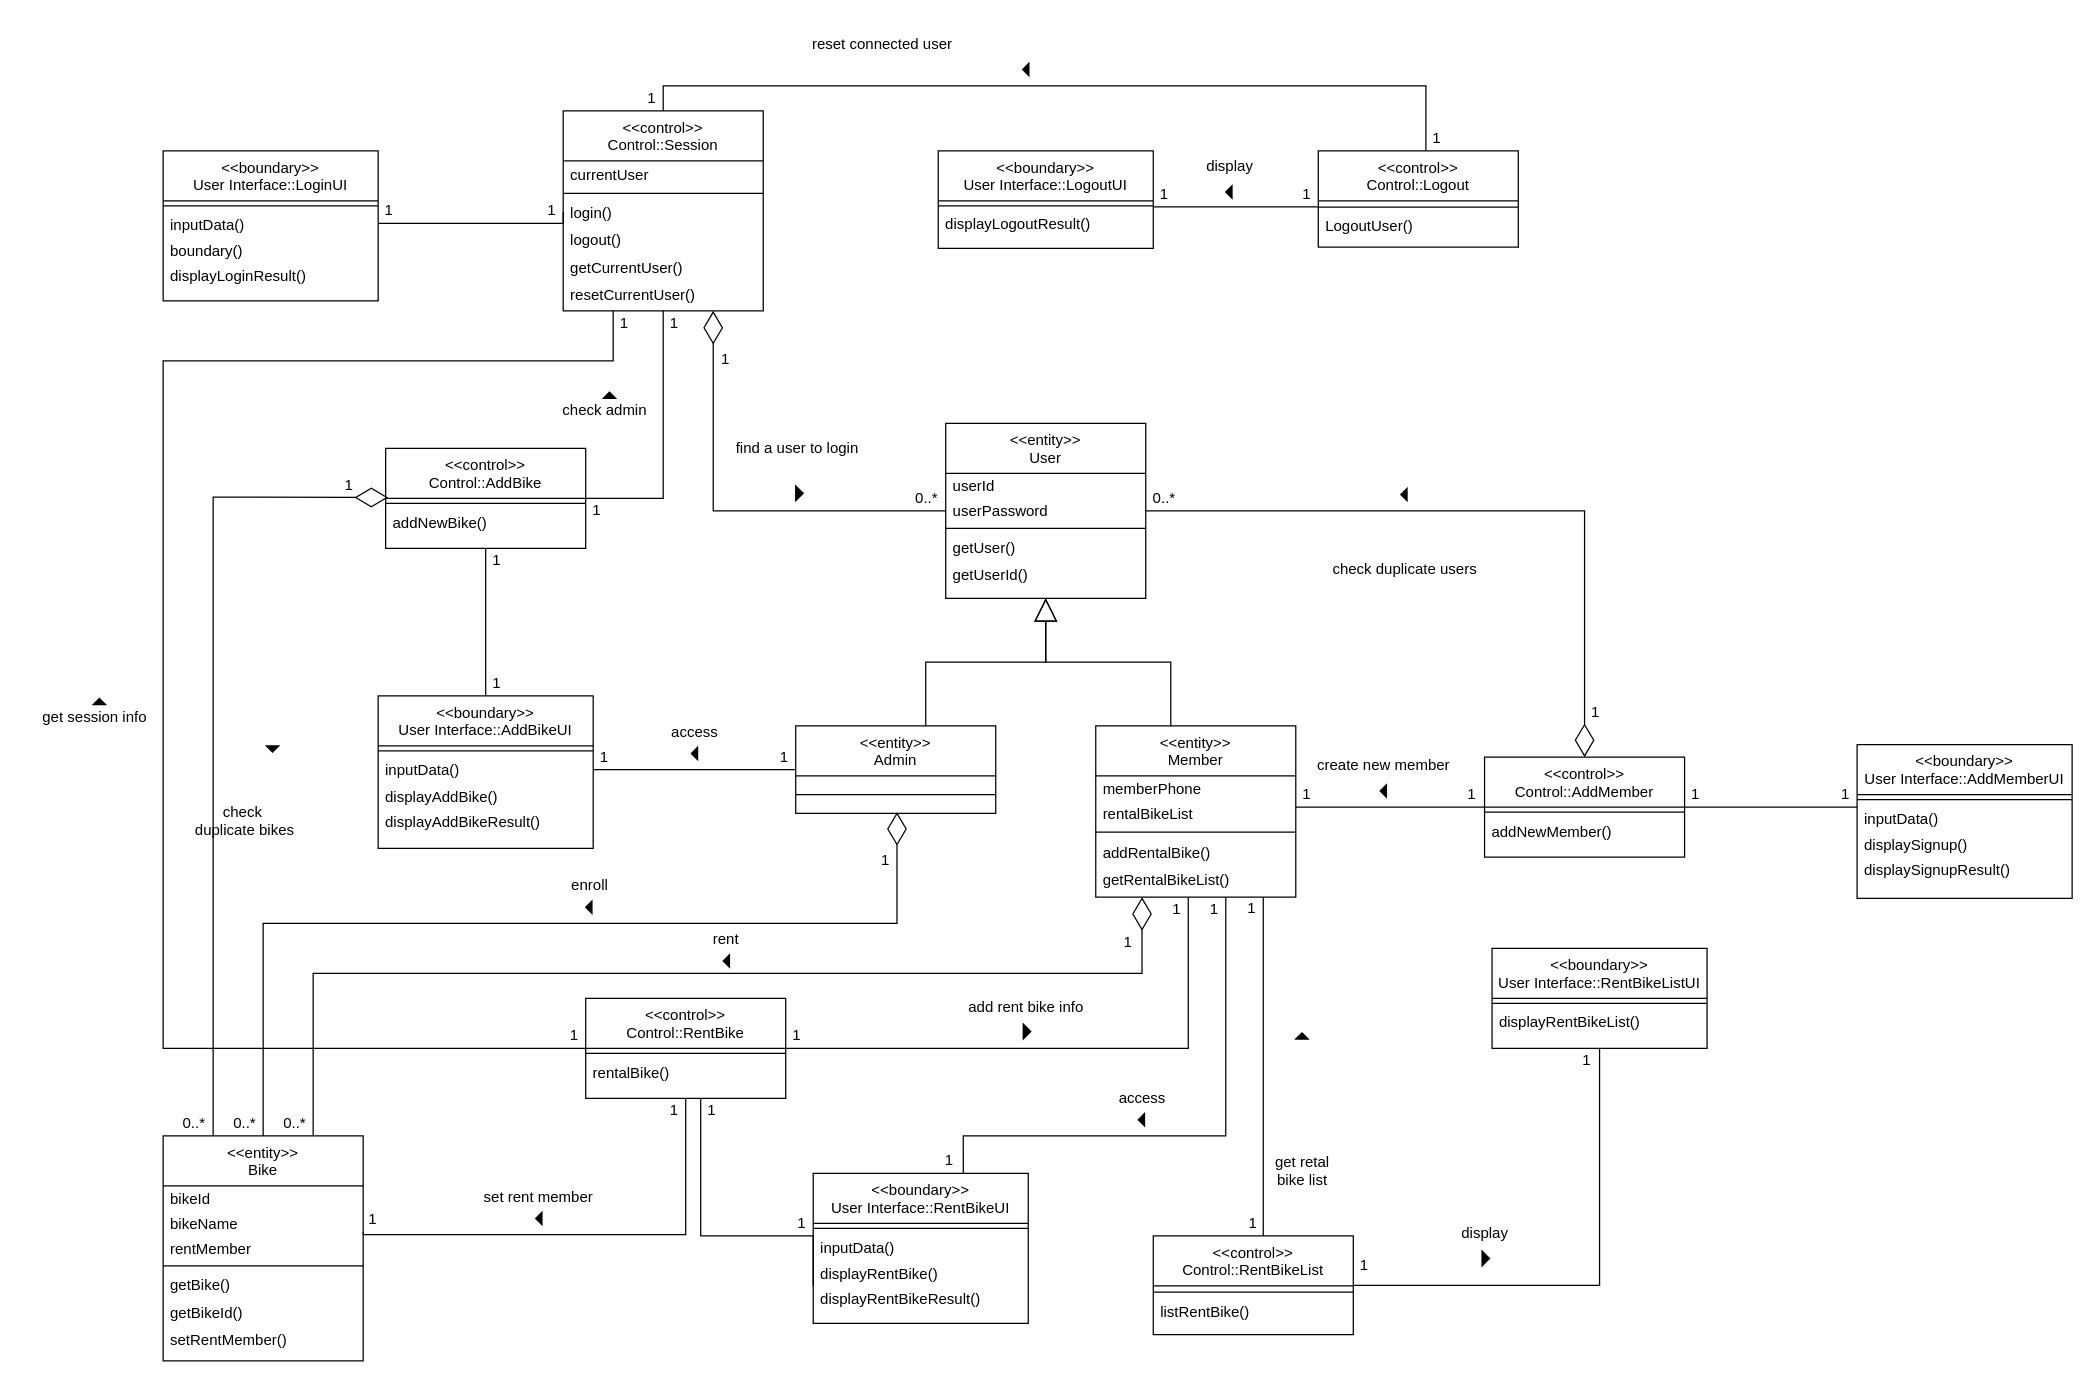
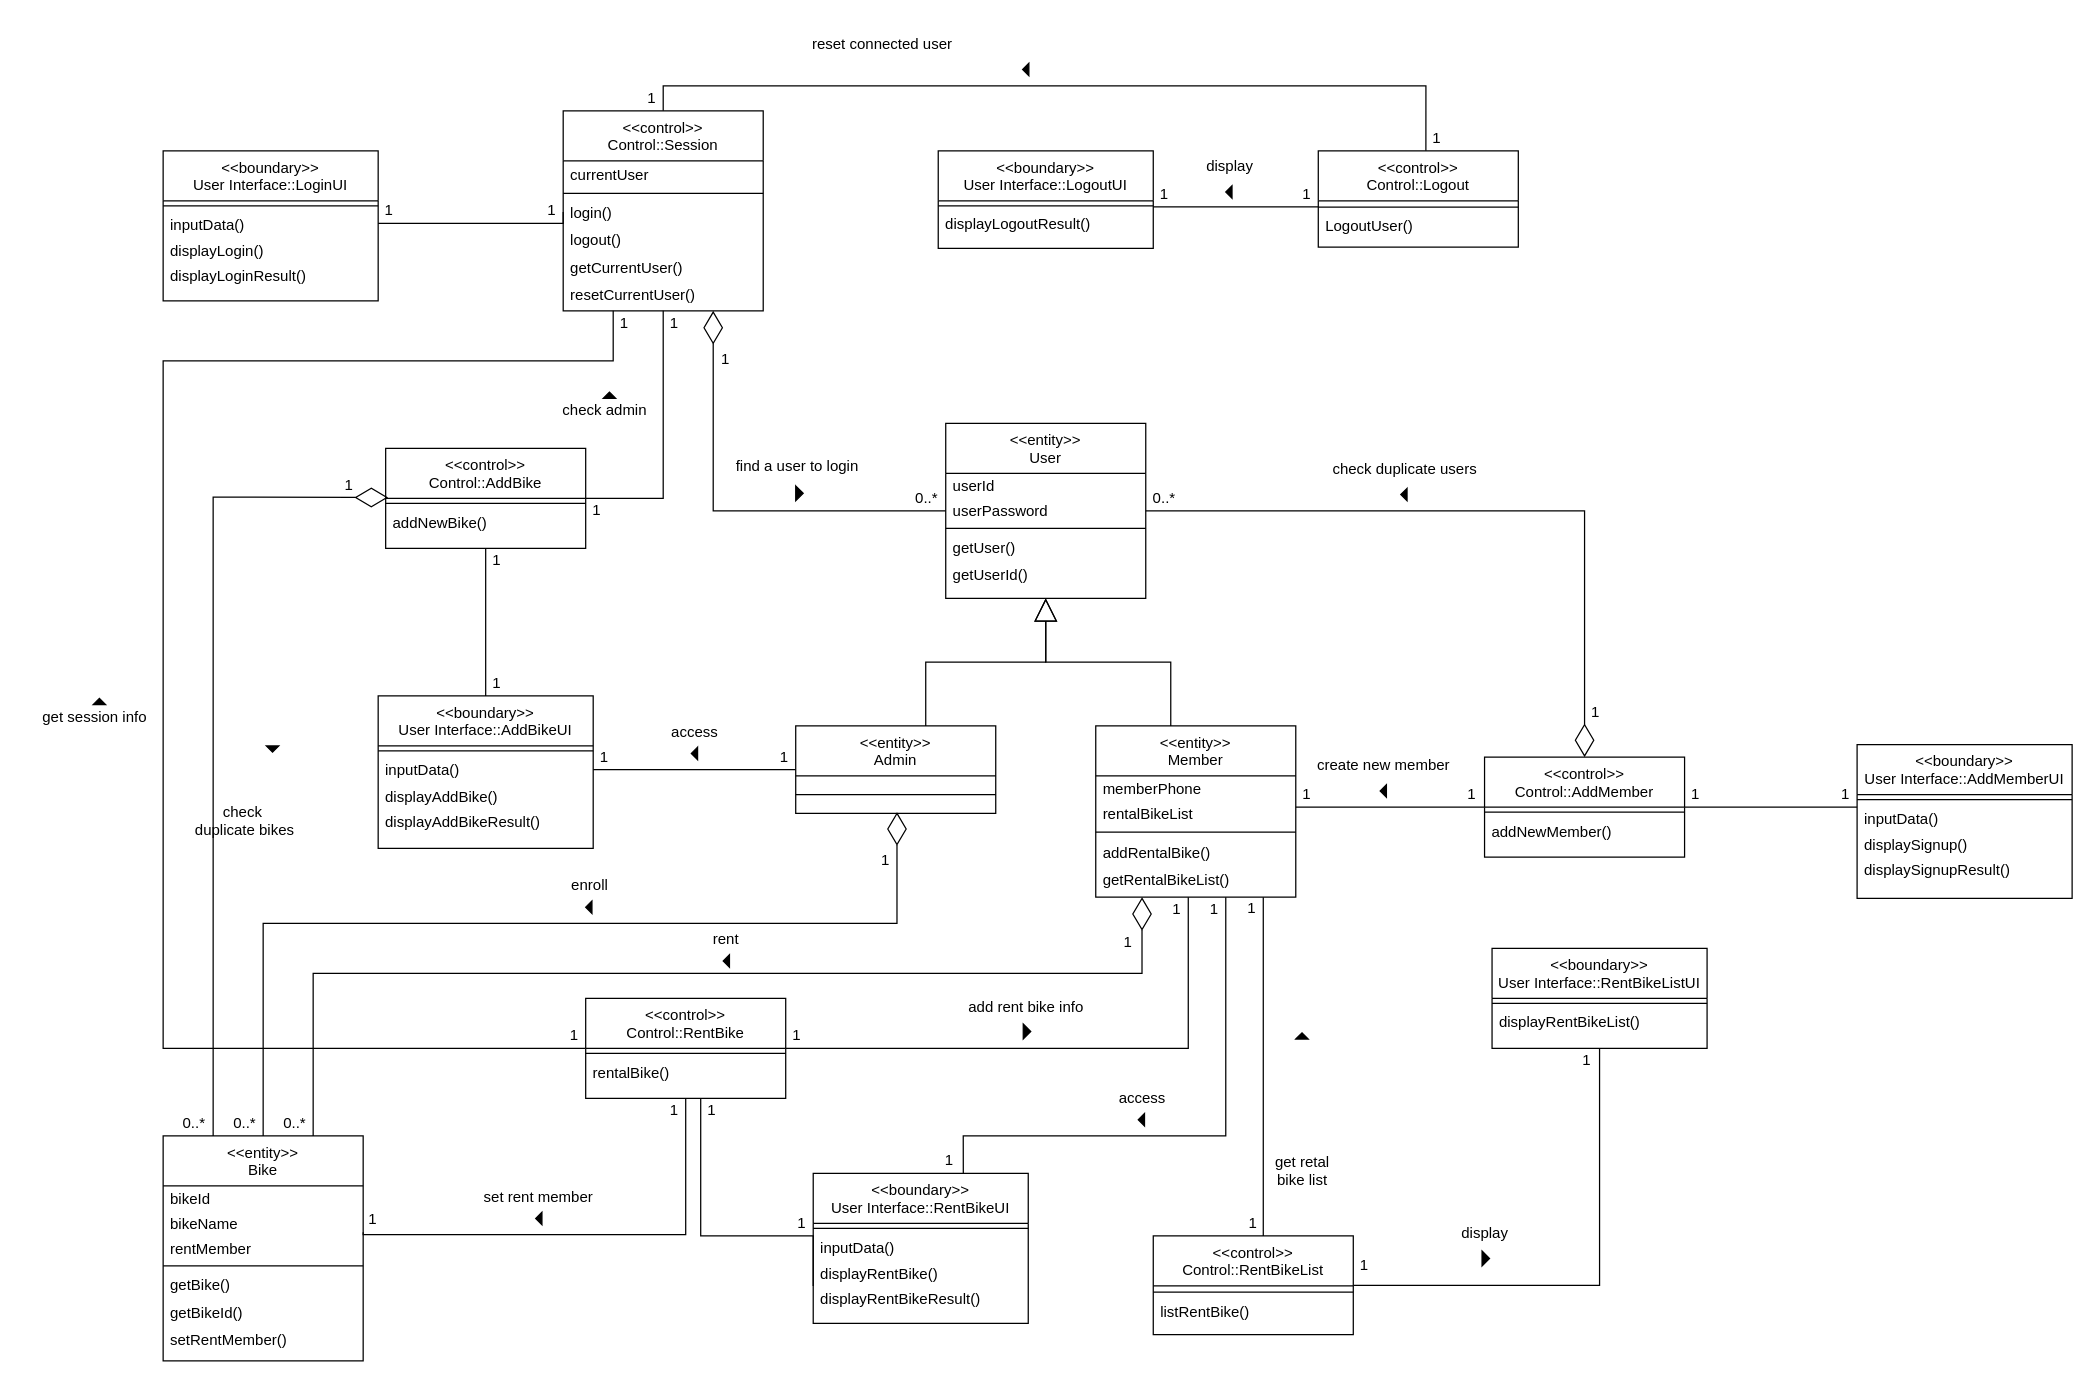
node "boundary()": label "boundary()" -> "displayLogin()"
node "find a user to login": moved (797, 448) -> (797, 467)
node "check duplicate users": moved (1404, 569) -> (1404, 469)
